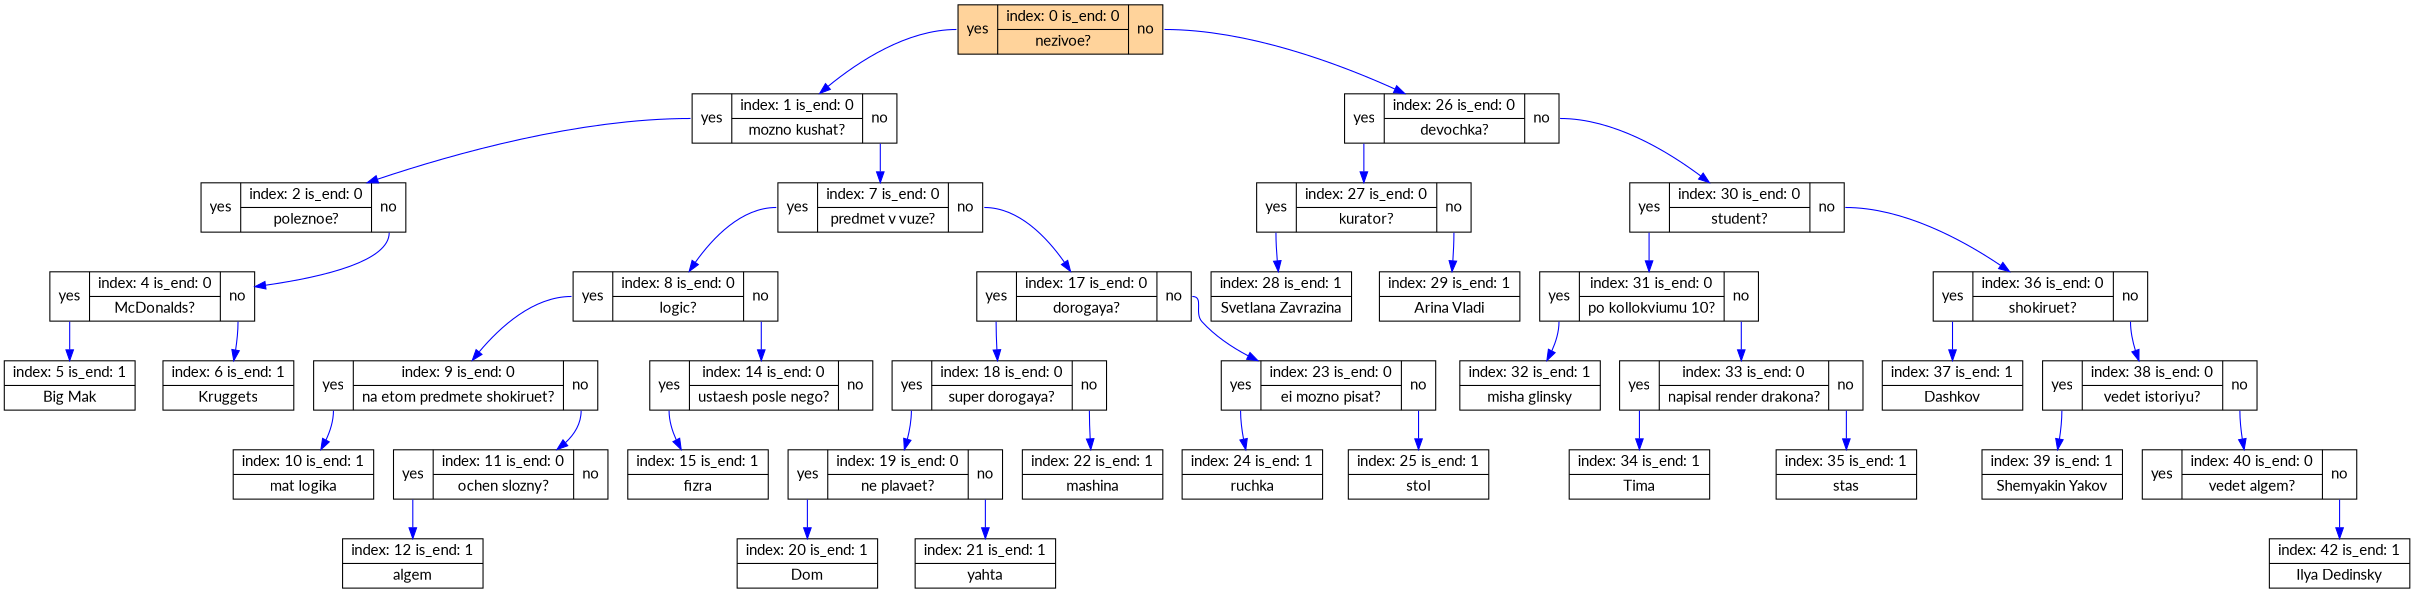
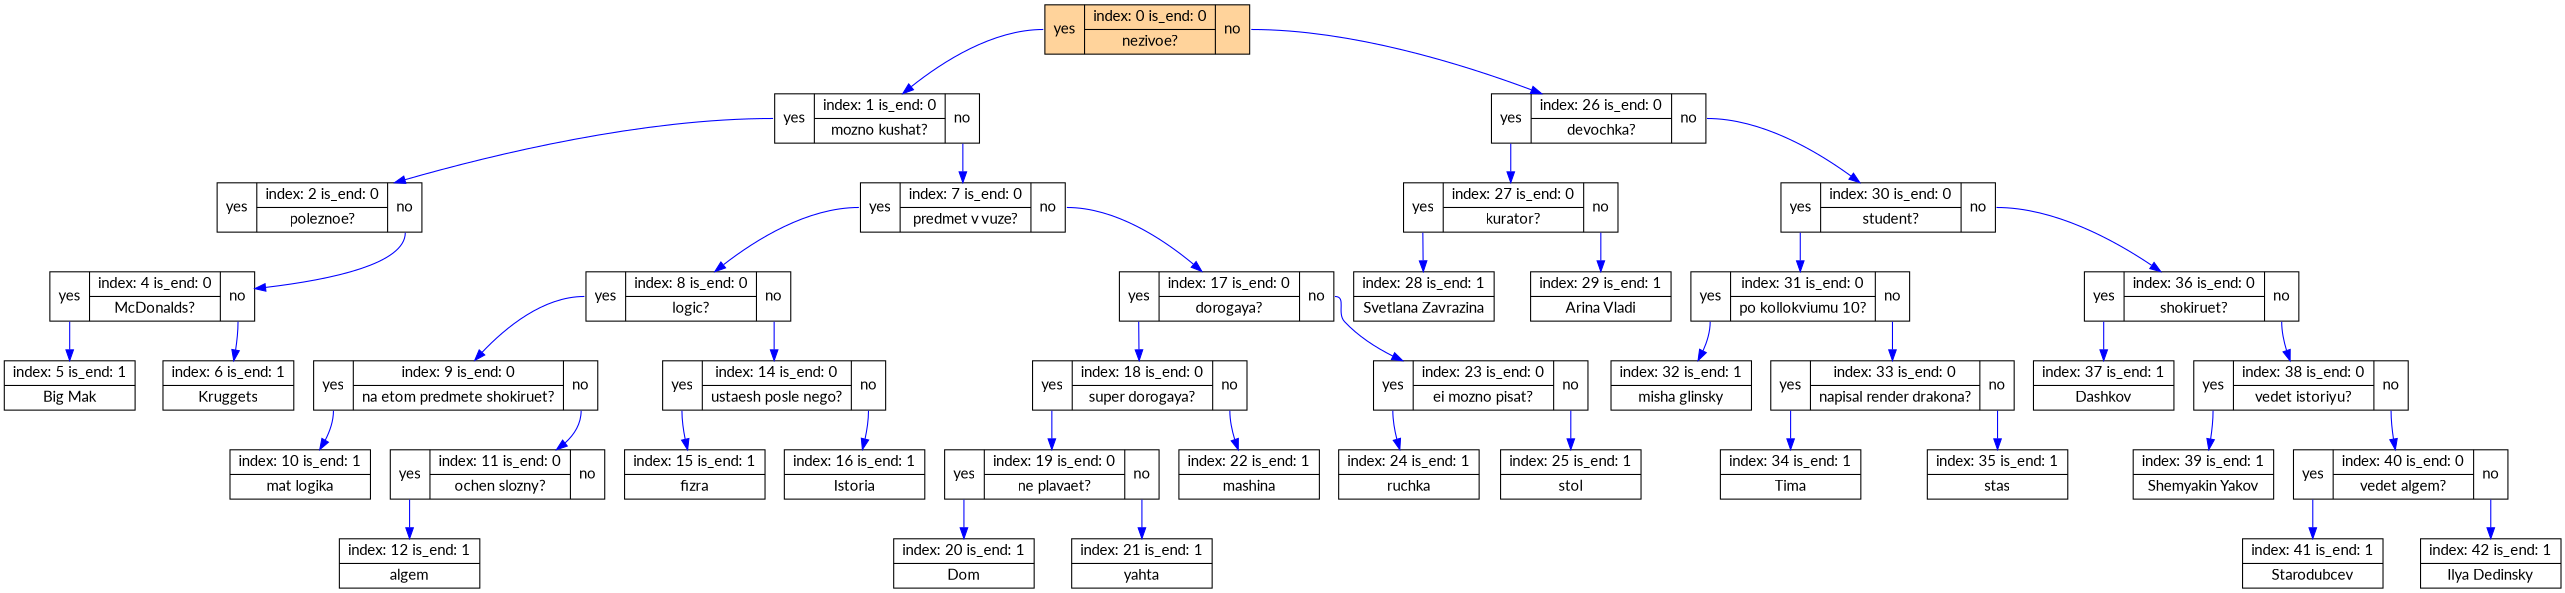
node "index: 16 is_end: 1": added
node "index: 41 is_end: 1": added
